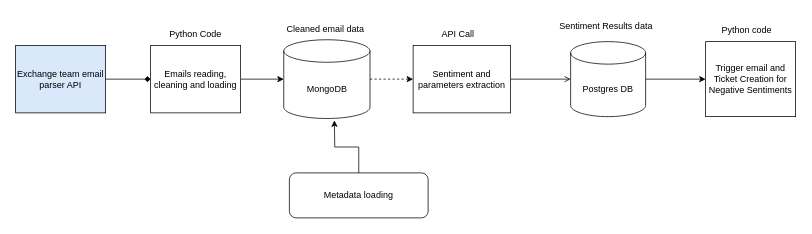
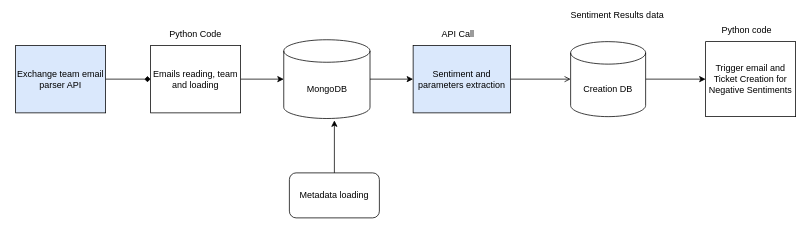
node "Sentiment Results data": moved (606, 27) -> (617, 15)
node "Cleaned email data": removed
node "Emails reading, cleaning and loading": label "Emails reading, cleaning and loading" -> "Emails reading, team and loading"
edge "MongoDB" -> "Sentiment and parameters extraction": style dashed -> solid
node "Sentiment and parameters extraction": fillcolor #ffffff -> #dae8fc
node "Postgres DB": label "Postgres DB" -> "Creation DB"
node "Metadata loading": size 139x45 -> 90x45
